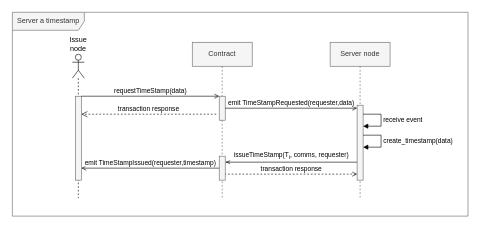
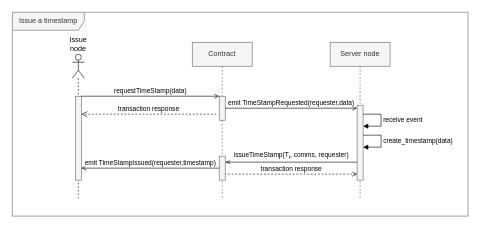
node "Server a timestamp": label "Server a timestamp" -> "Issue a timestamp"
